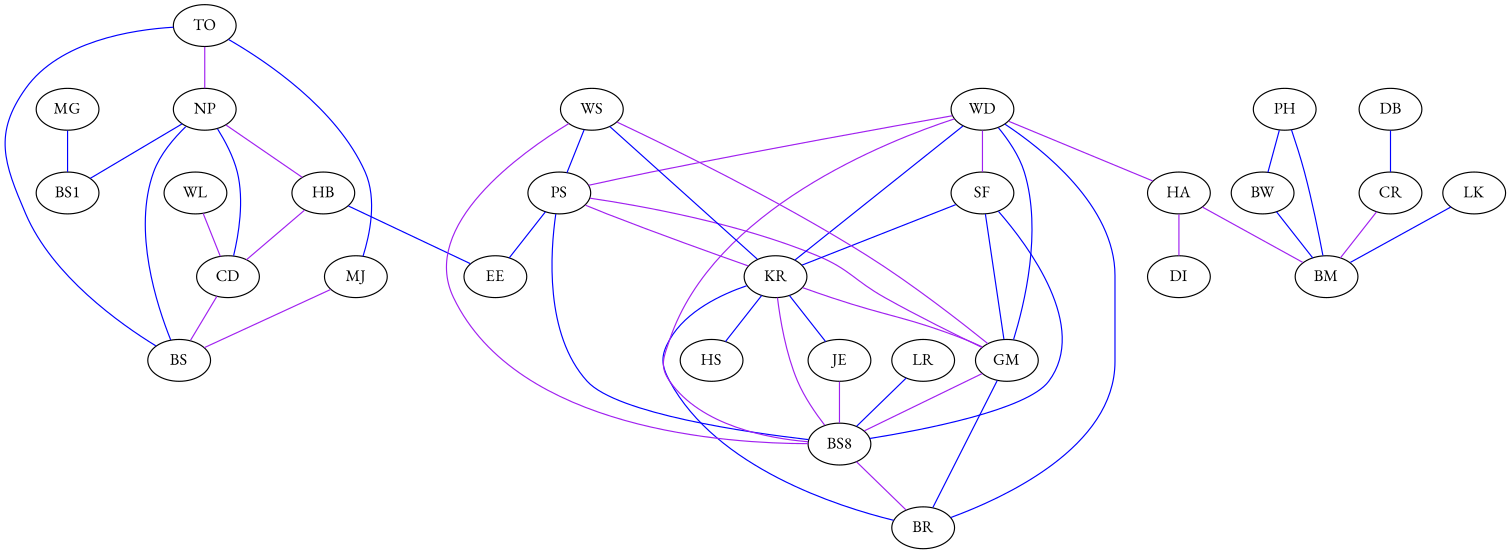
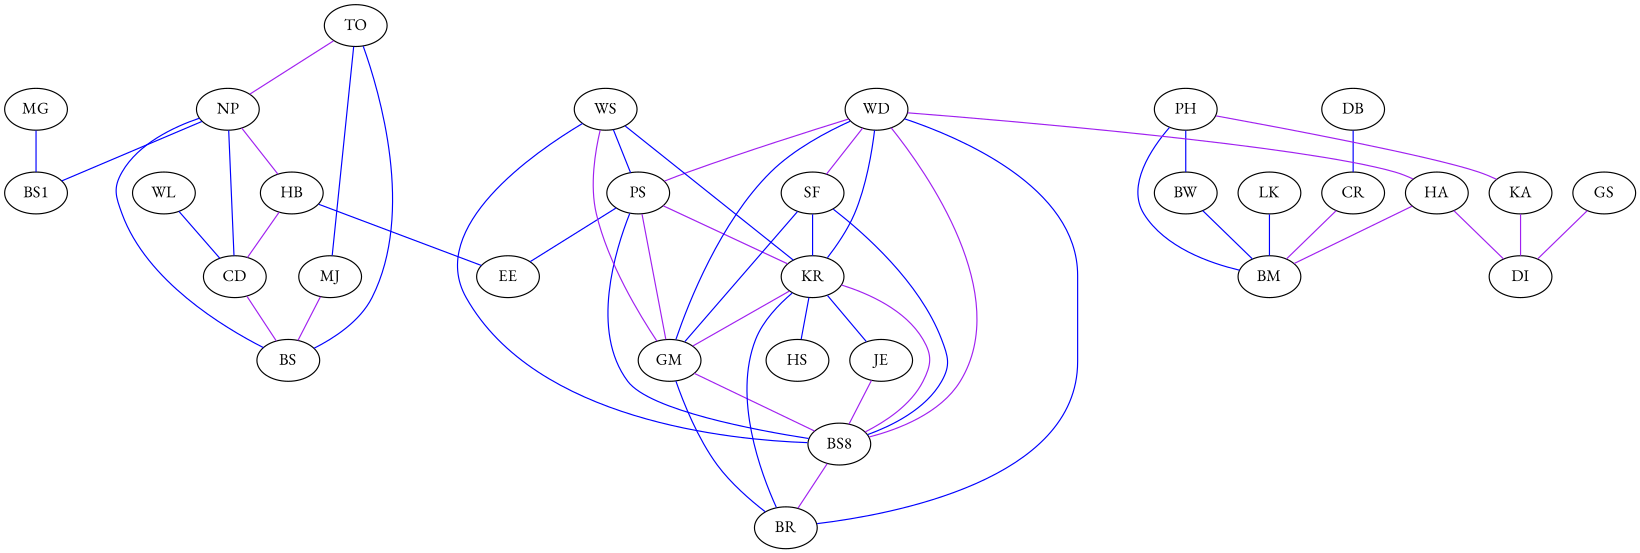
node "KA": added
node "GS": added
edge "WL" -- "CD": color purple -> blue
node "LR": removed
edge "WS" -- "BS8": color purple -> blue
